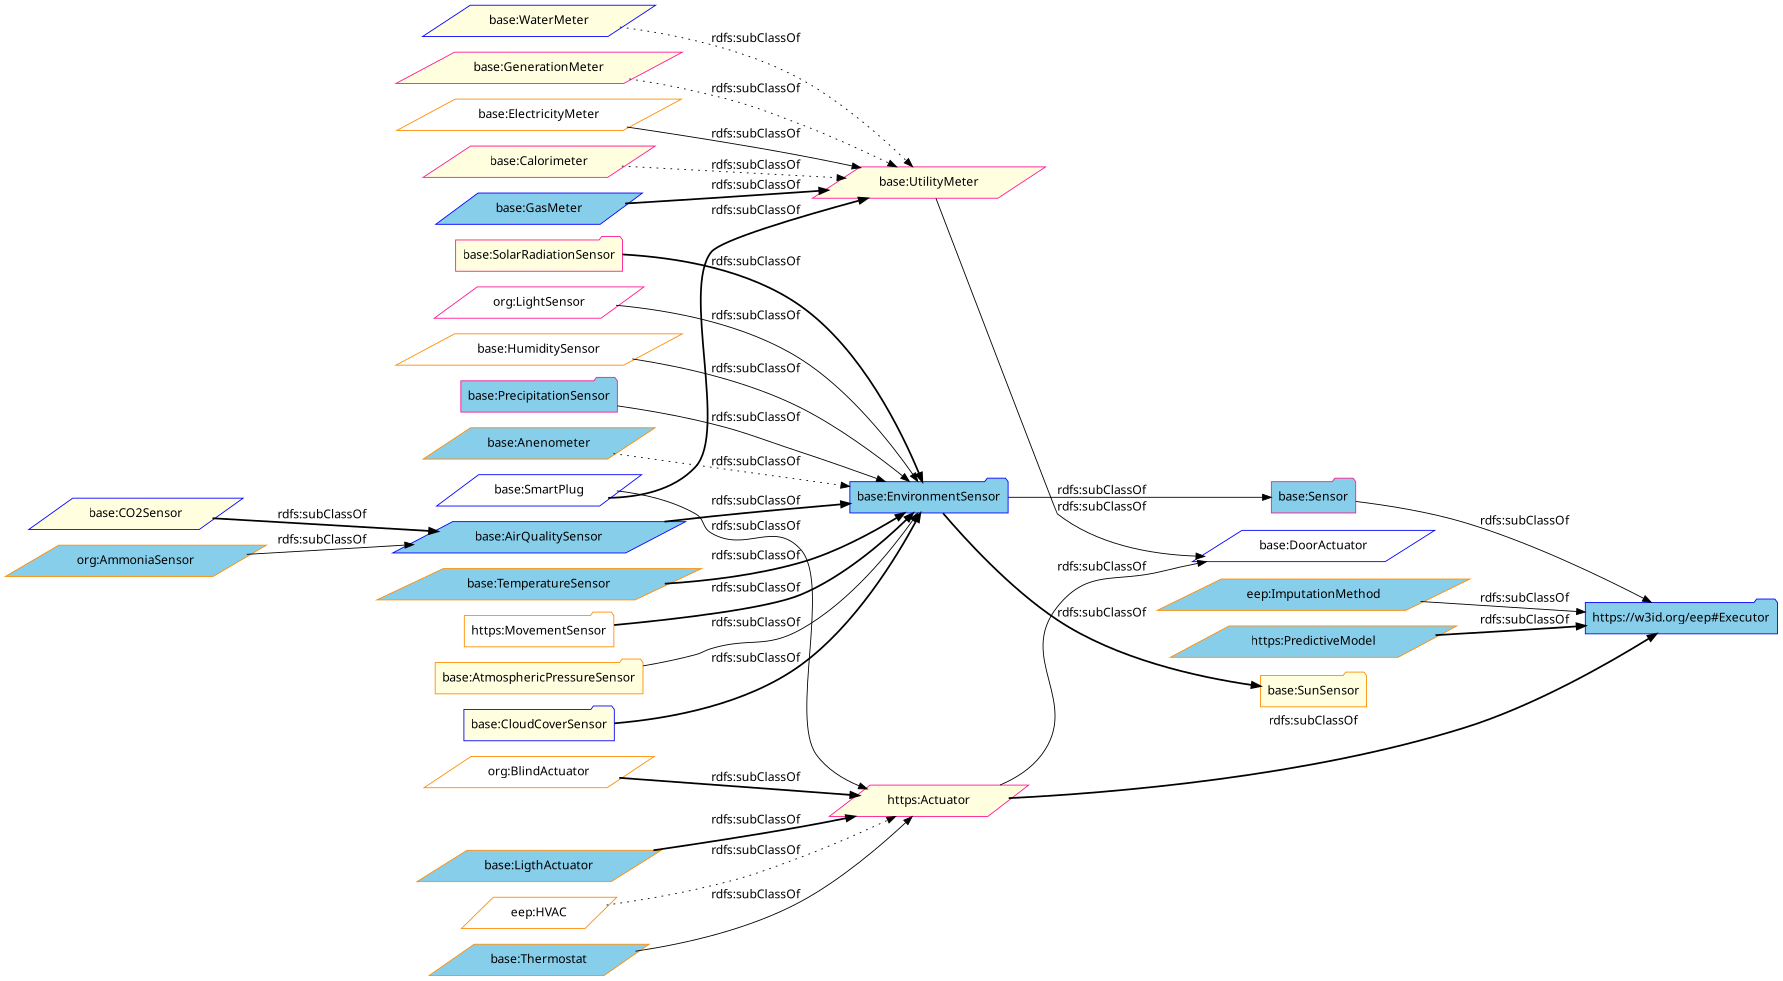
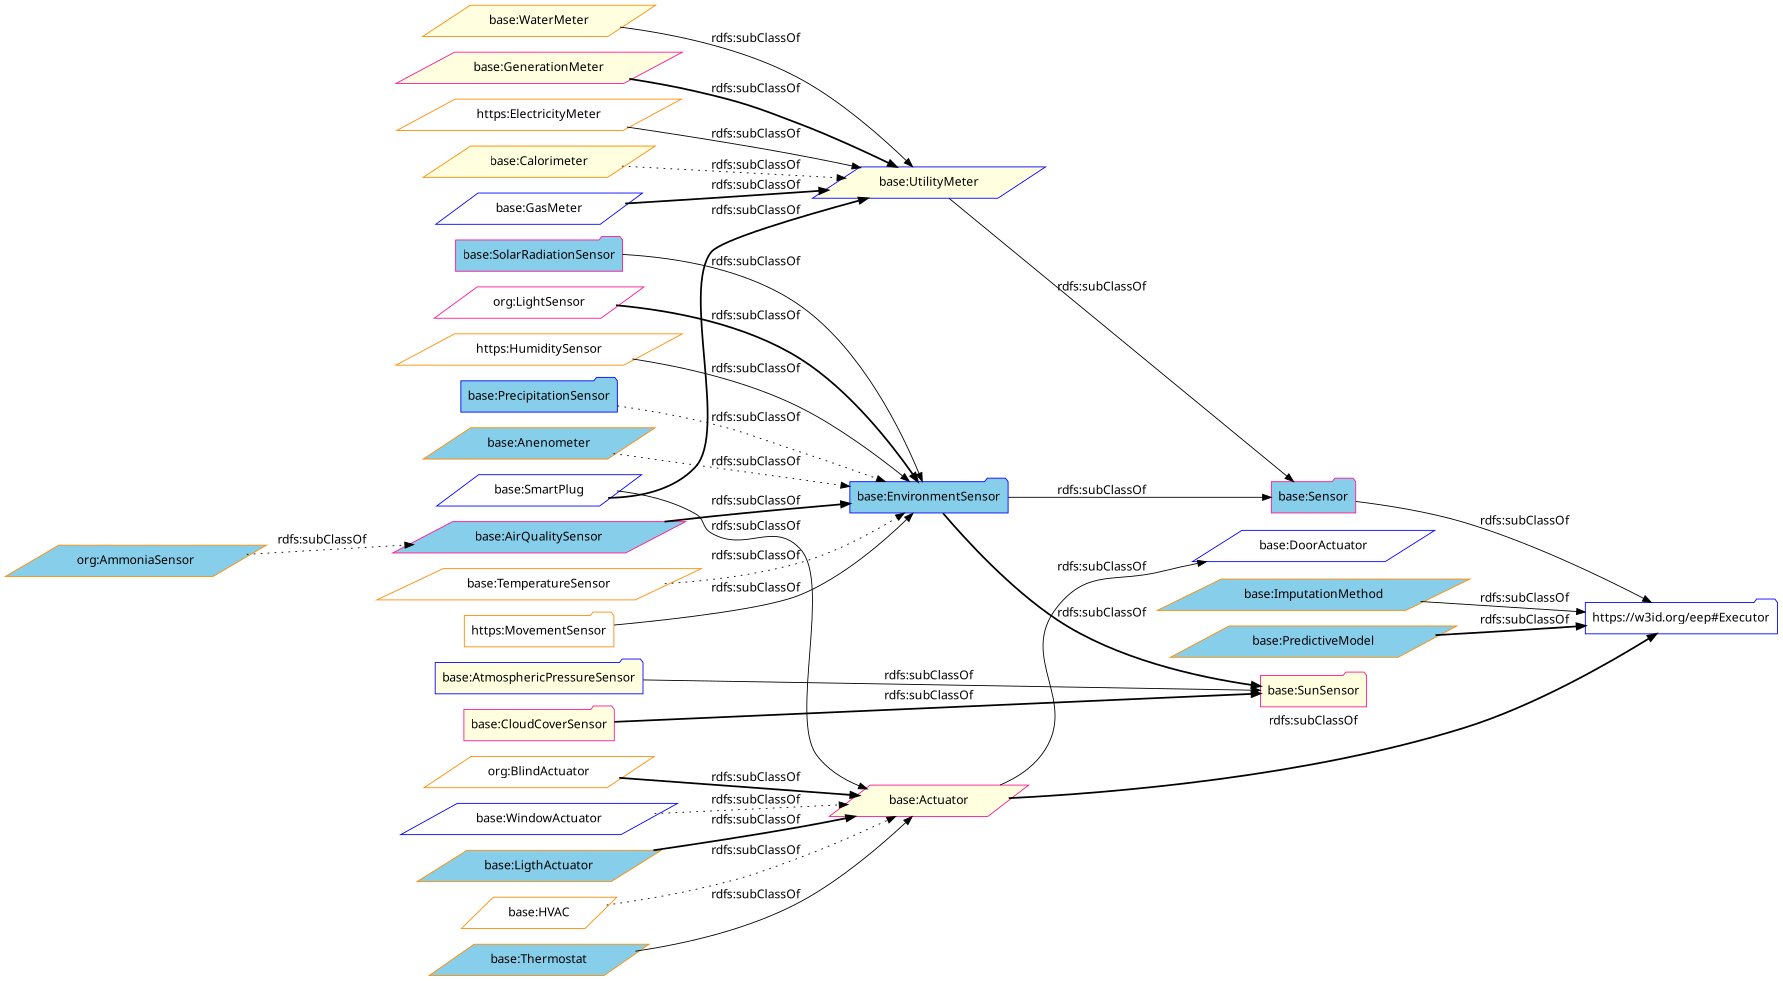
node "base:WaterMeter": color blue -> darkorange
edge "base:WaterMeter" -> "base:UtilityMeter": style dotted -> solid
edge "base:GenerationMeter" -> "base:UtilityMeter": style dotted -> bold
node "base:ElectricityMeter": label "base:ElectricityMeter" -> "https:ElectricityMeter"
node "base:Calorimeter": color deeppink -> darkorange
node "base:UtilityMeter": color deeppink -> blue
node "base:GasMeter": fillcolor skyblue -> white
node "base:SolarRadiationSensor": fillcolor lightyellow -> skyblue
edge "base:SolarRadiationSensor" -> "base:EnvironmentSensor": style bold -> solid
node "base:HumiditySensor": label "base:HumiditySensor" -> "https:HumiditySensor"
edge "org:LightSensor" -> "base:EnvironmentSensor": style solid -> bold
node "base:PrecipitationSensor": color deeppink -> blue
edge "base:UtilityMeter" -> "base:DoorActuator": now "base:UtilityMeter" -> "base:Sensor"
edge "base:PrecipitationSensor" -> "base:EnvironmentSensor": style solid -> dotted
node "base:CO2Sensor": removed
node "base:AirQualitySensor": color blue -> deeppink
edge "org:AmmoniaSensor" -> "base:AirQualitySensor": style solid -> dotted
edge "base:TemperatureSensor" -> "base:EnvironmentSensor": style bold -> dotted
node "base:TemperatureSensor": fillcolor skyblue -> white
node "eep:ImputationMethod": label "eep:ImputationMethod" -> "base:ImputationMethod"
edge "https:MovementSensor" -> "base:EnvironmentSensor": style bold -> solid
node "https://w3id.org/eep#Executor": fillcolor skyblue -> white
edge "base:AtmosphericPressureSensor" -> "base:EnvironmentSensor": now "base:AtmosphericPressureSensor" -> "base:SunSensor"
node "https:PredictiveModel": label "https:PredictiveModel" -> "base:PredictiveModel"
edge "base:CloudCoverSensor" -> "base:EnvironmentSensor": now "base:CloudCoverSensor" -> "base:SunSensor"
node "base:AtmosphericPressureSensor": color darkorange -> blue
node "base:SunSensor": color darkorange -> deeppink
node "base:CloudCoverSensor": color blue -> deeppink
node "https:Actuator": label "https:Actuator" -> "base:Actuator"
node "base:WindowActuator": added
node "eep:HVAC": label "eep:HVAC" -> "base:HVAC"
